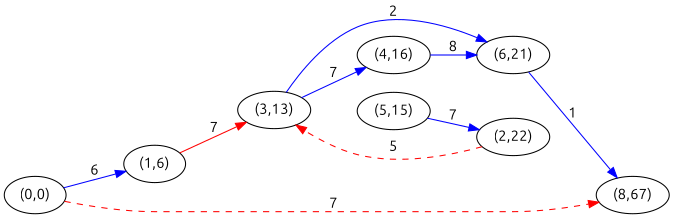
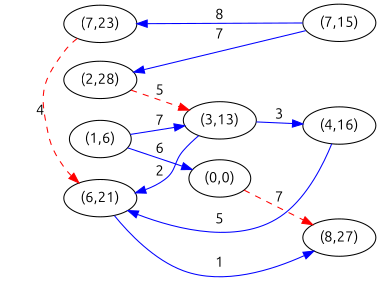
node "(7,23)": added
edge "(4,16)" -> "(6,21)": label "8" -> "5"
edge "(3,13)" -> "(4,16)": label "7" -> "3"
node "(5,15)": label "(5,15)" -> "(7,15)"
node "(2,22)": label "(2,22)" -> "(2,28)"
edge "(1,6)" -> "(3,13)": color red -> blue
edge "(0,0)" -> "(1,6)": reversed
node "(8,67)": label "(8,67)" -> "(8,27)"
